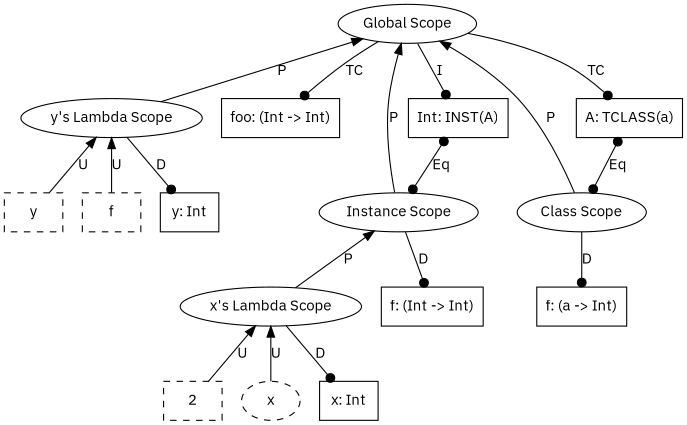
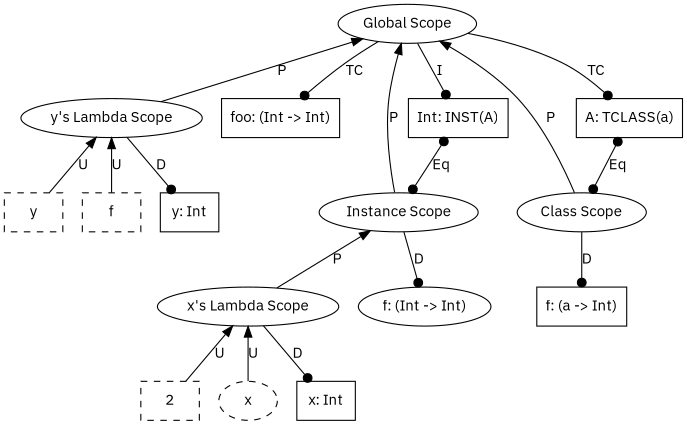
node "f: (Int -> Int)": shape box -> ellipse
